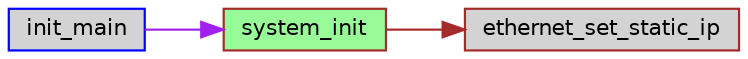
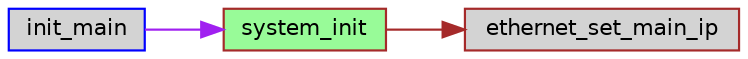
node "ethernet_set_static_ip": label "ethernet_set_static_ip" -> "ethernet_set_main_ip"
